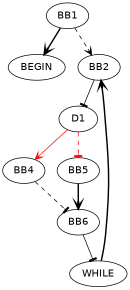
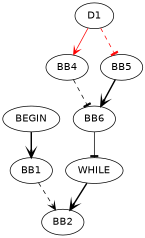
edge "BB1" -> "BEGIN": reversed
edge "BB2" -> "D1": removed
